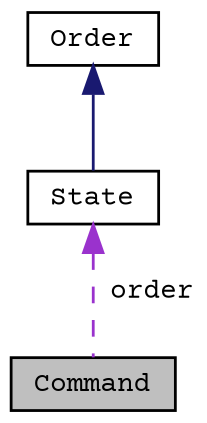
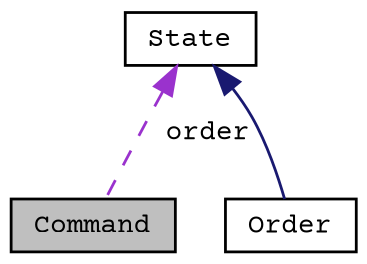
edge "State" -> "Order": reversed
